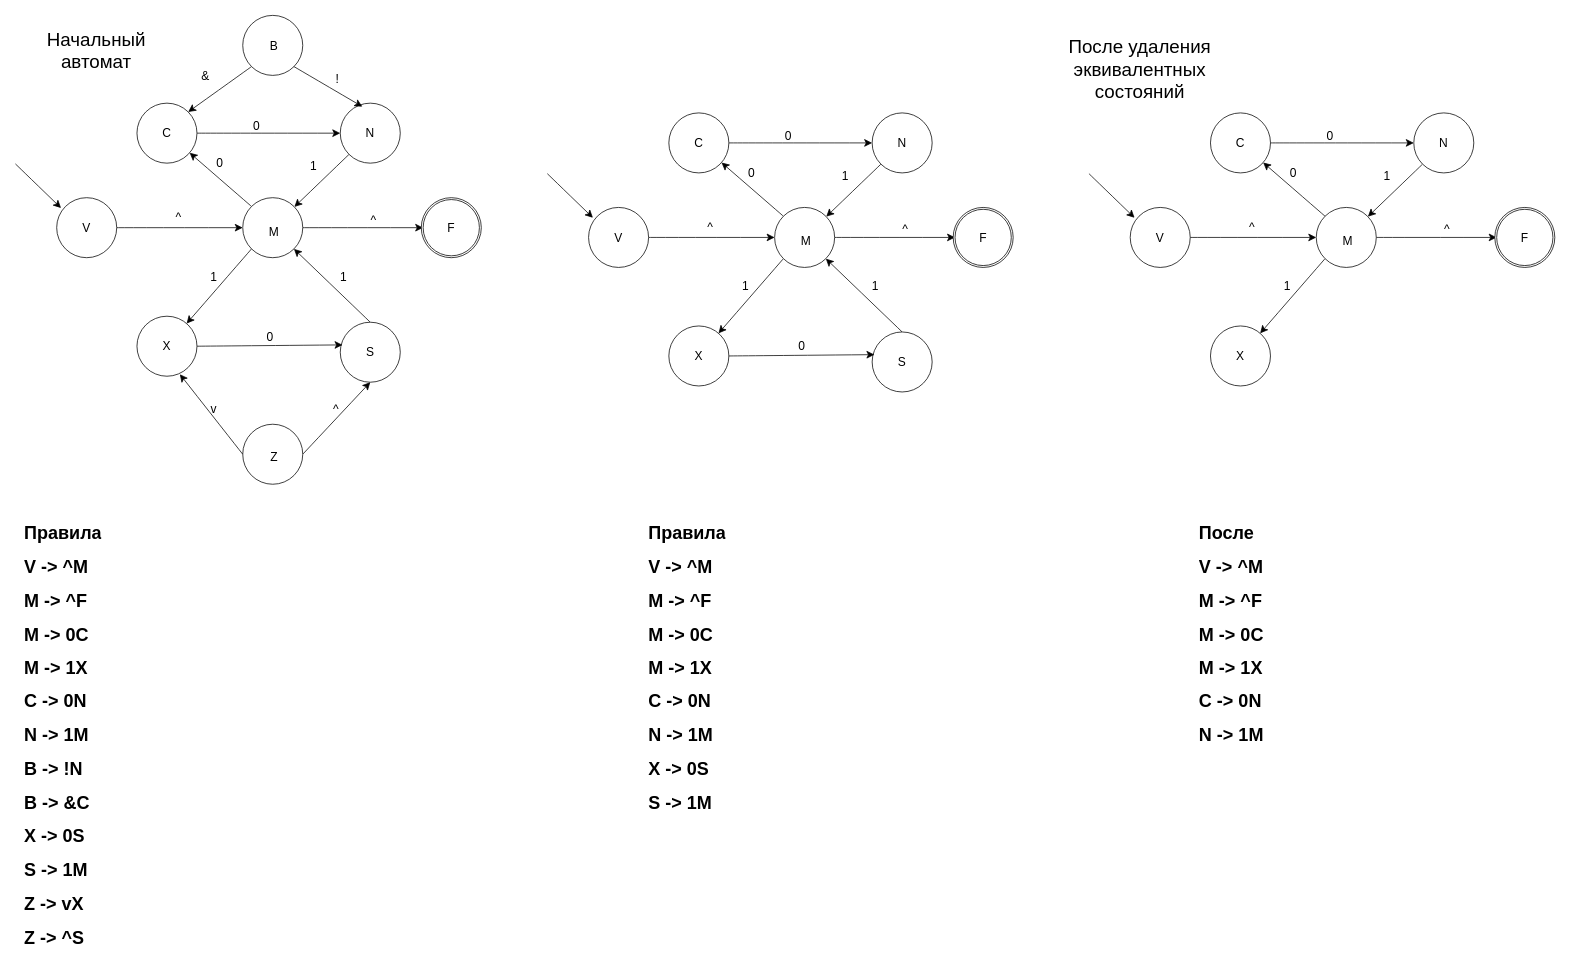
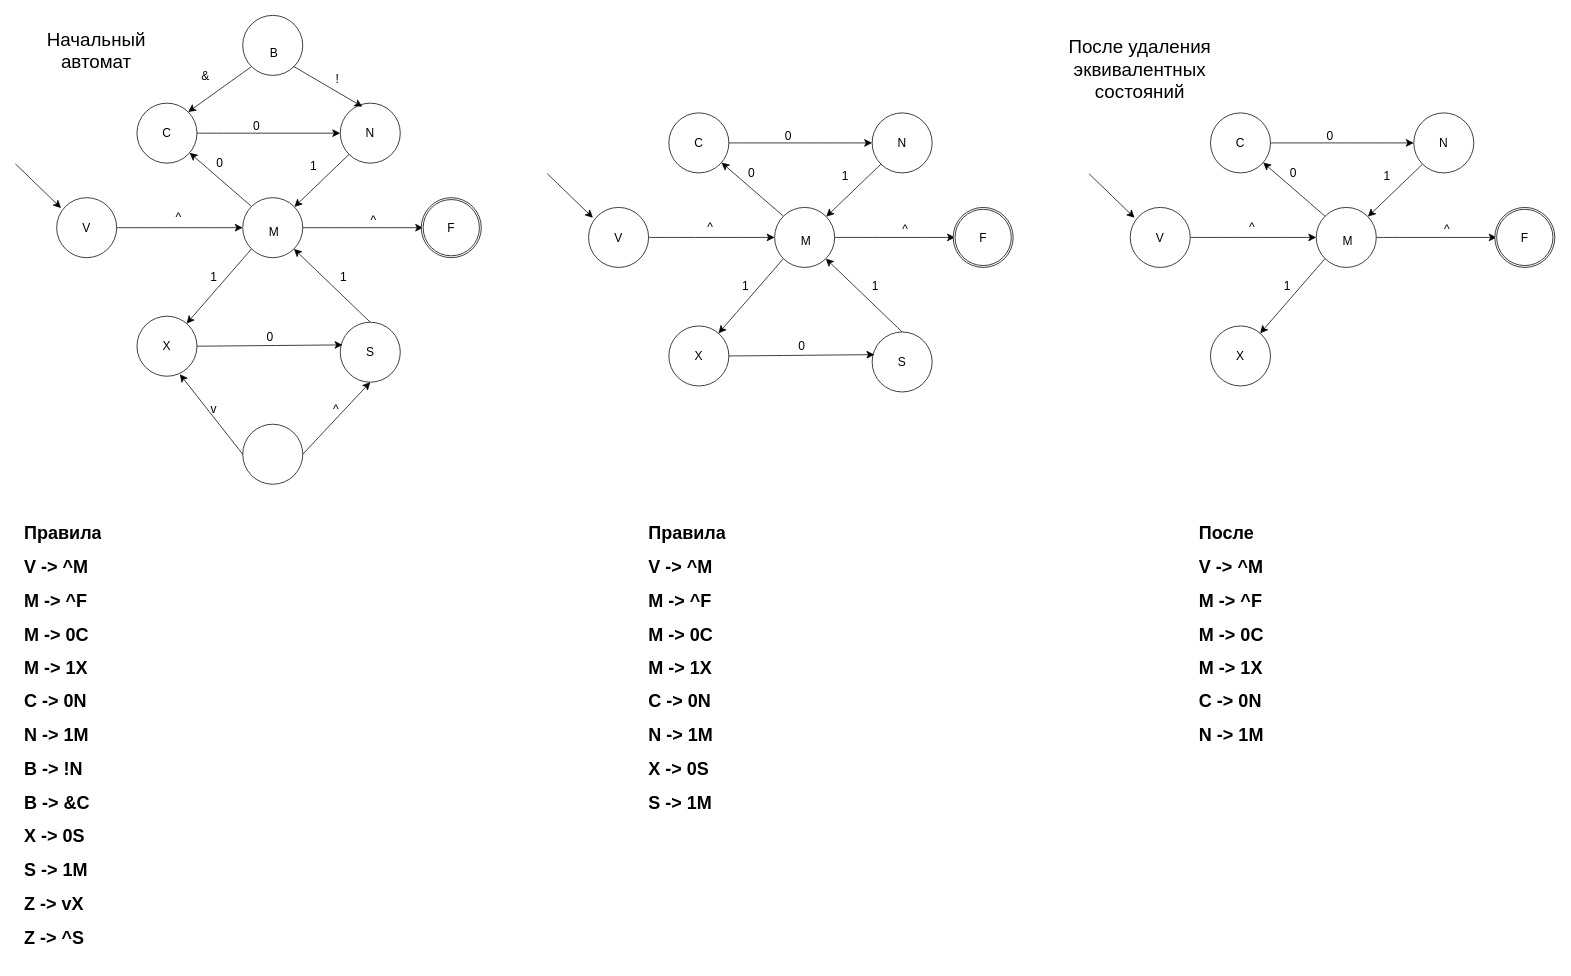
node "B": moved (274, 45) -> (274, 53)
node "Z": removed
